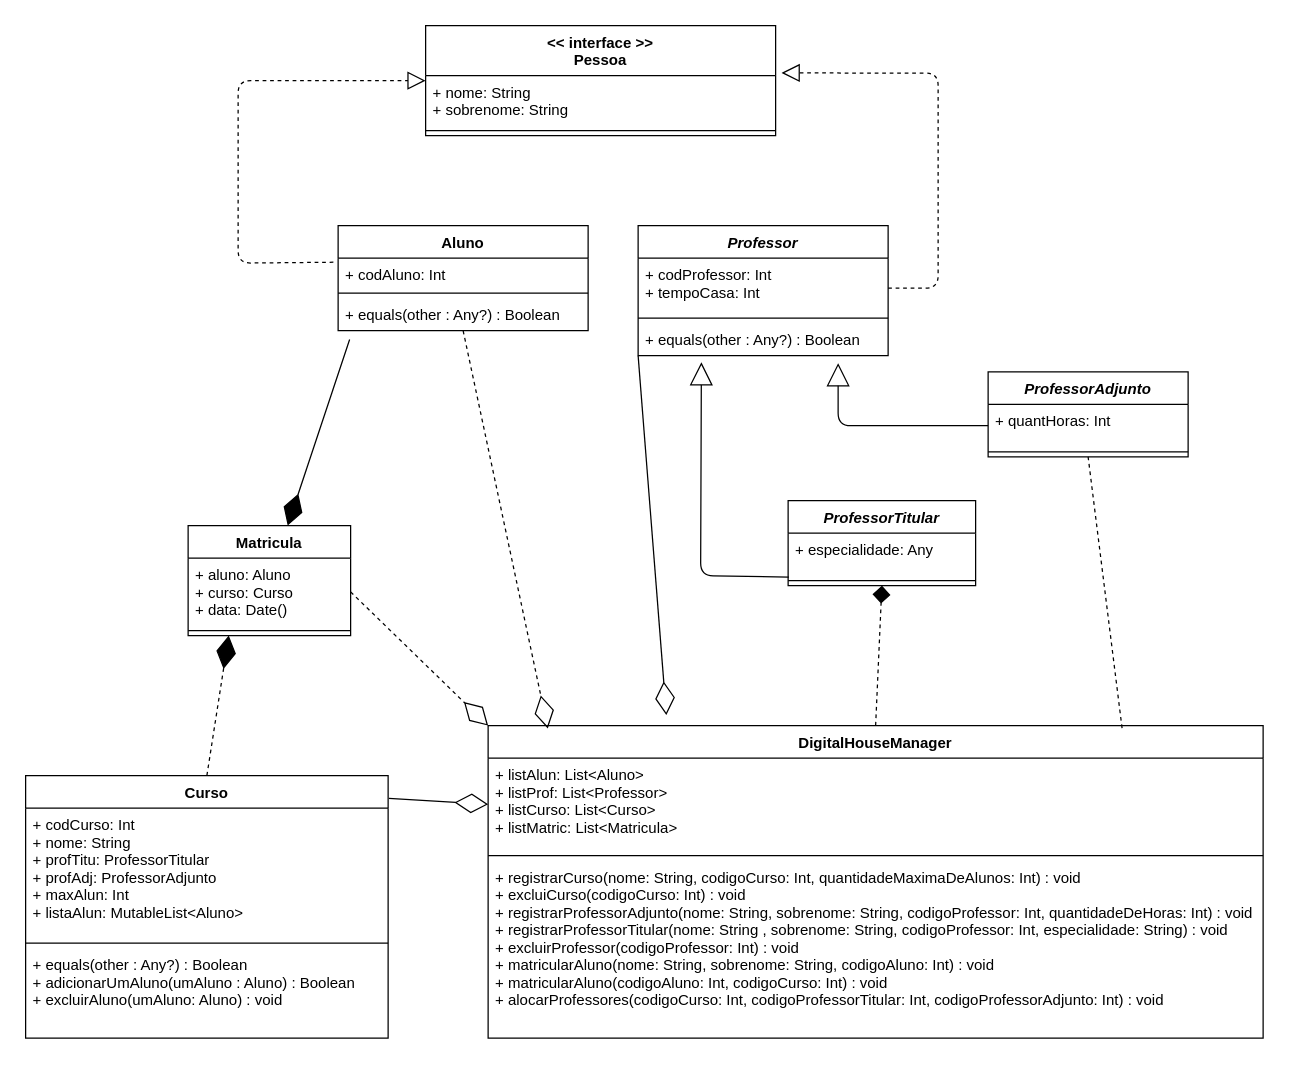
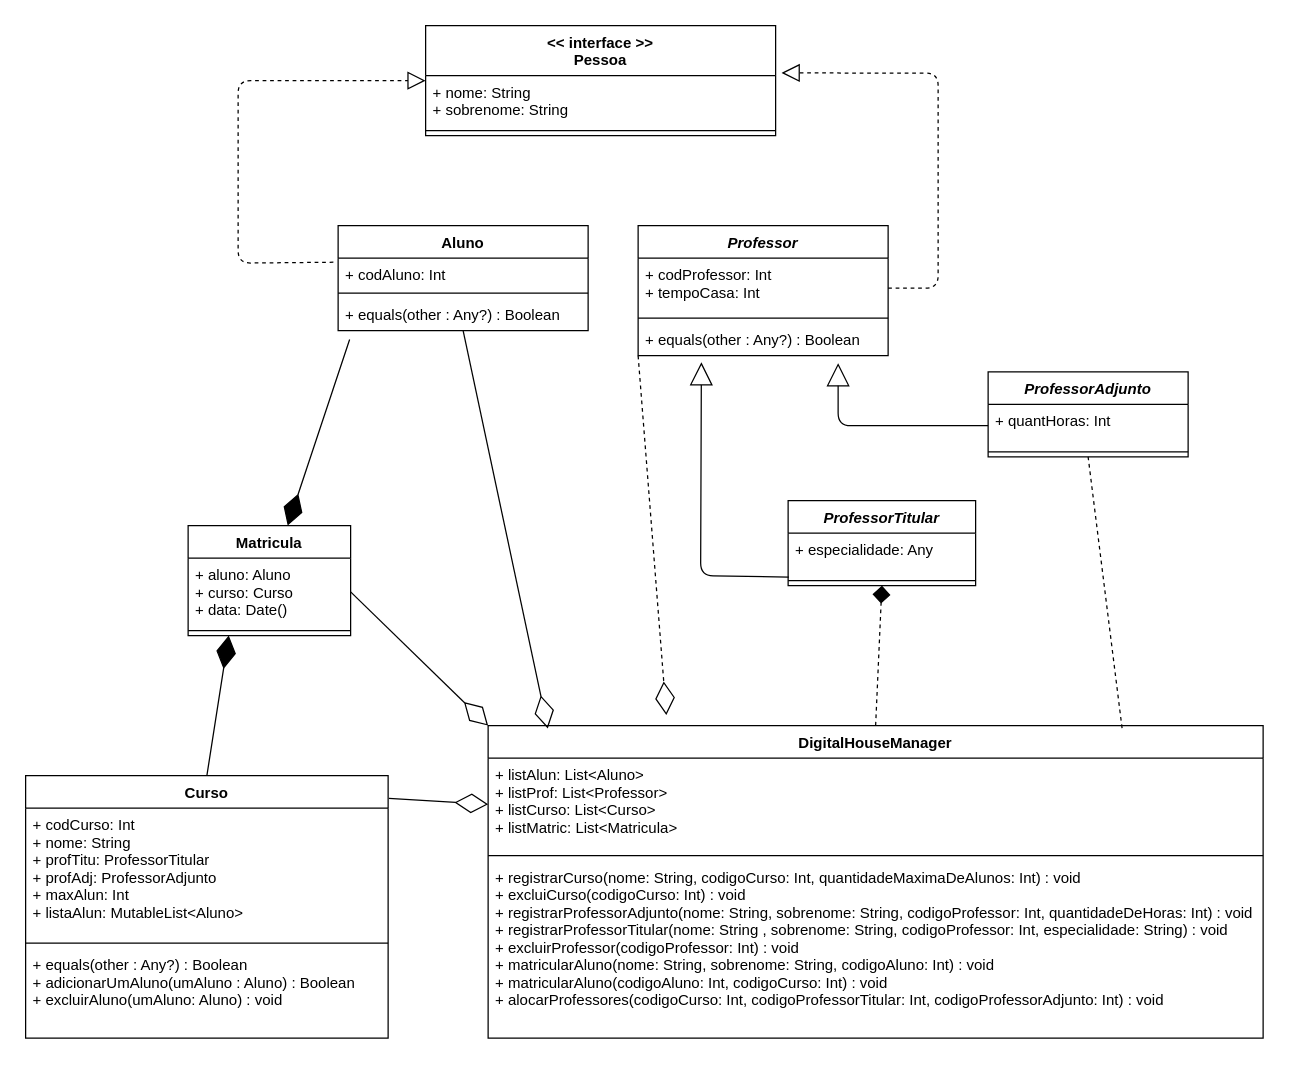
edge "Aluno" -> "DigitalHouseManager": style dashed -> solid
edge "Professor" -> "DigitalHouseManager": style solid -> dashed
edge "+ aluno: Aluno + curso: Curso + data: Date()" -> "DigitalHouseManager": style dashed -> solid
edge "Curso" -> "Matricula": style dashed -> solid
